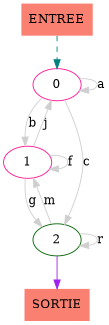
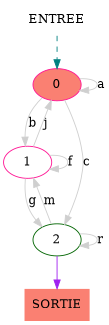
node "ENTREE": fillcolor salmon -> white
node "0": fillcolor white -> salmon
